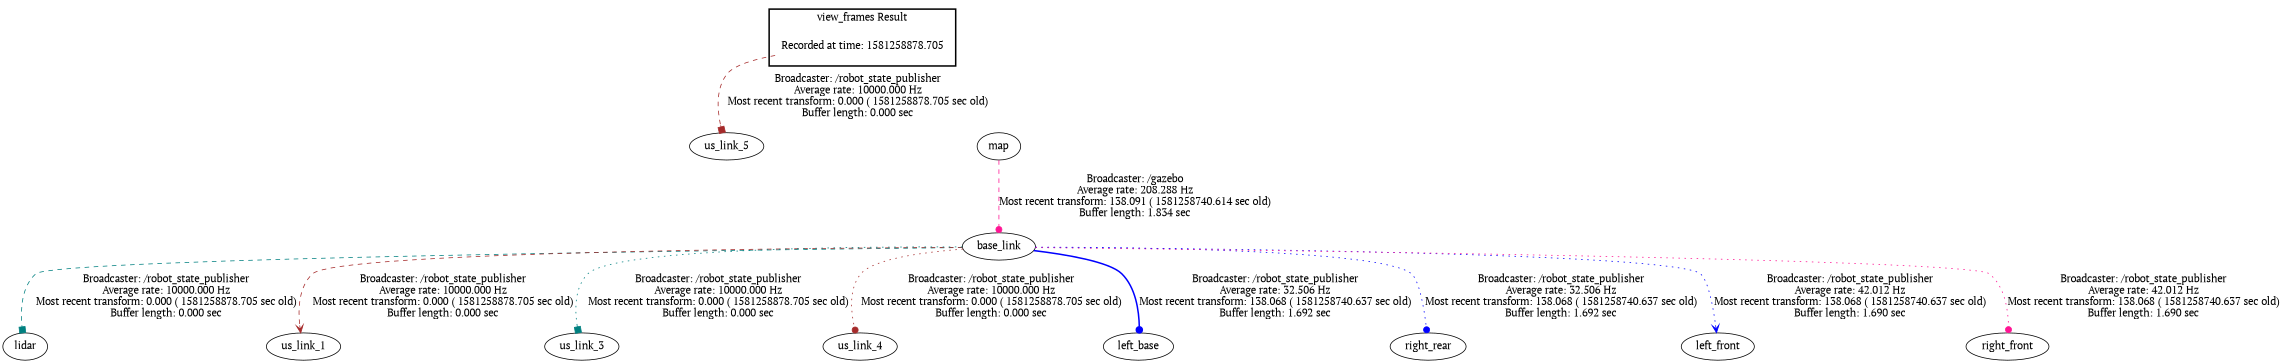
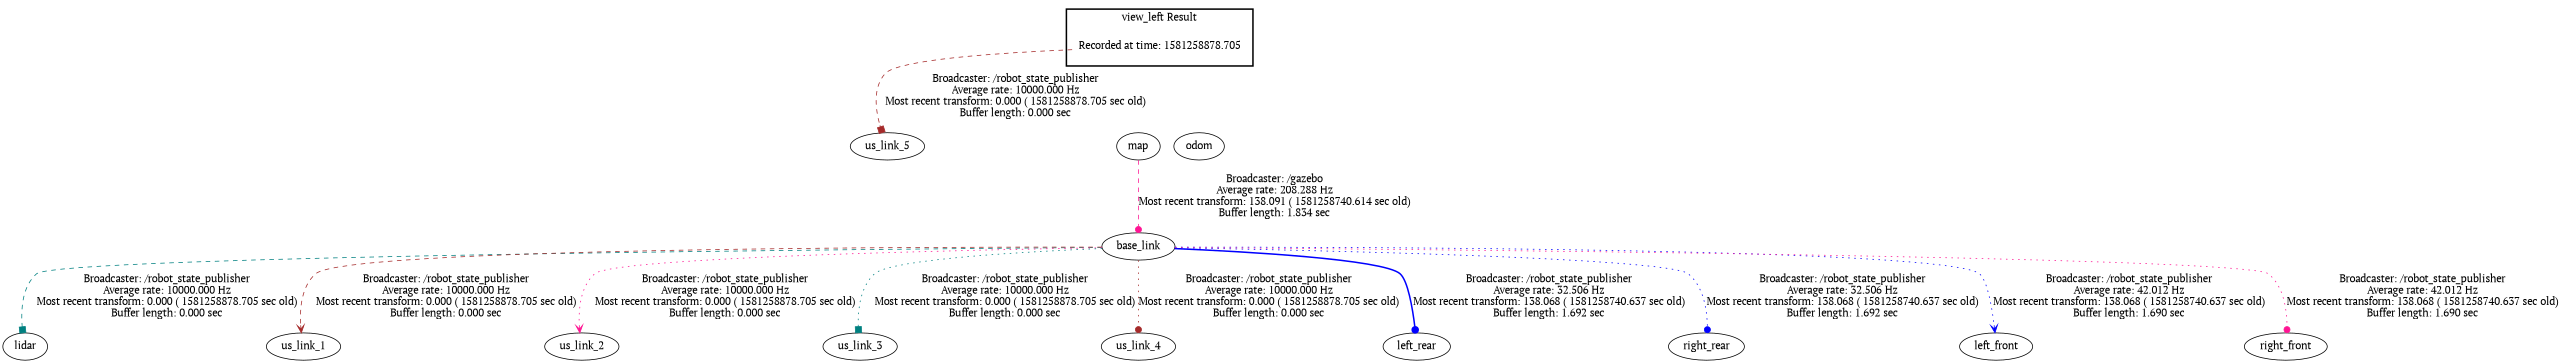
cluster "view_frames Result": label "view_frames Result" -> "view_left Result"
node "odom": added
node "us_link_2": added
node "left_base": label "left_base" -> "left_rear"
